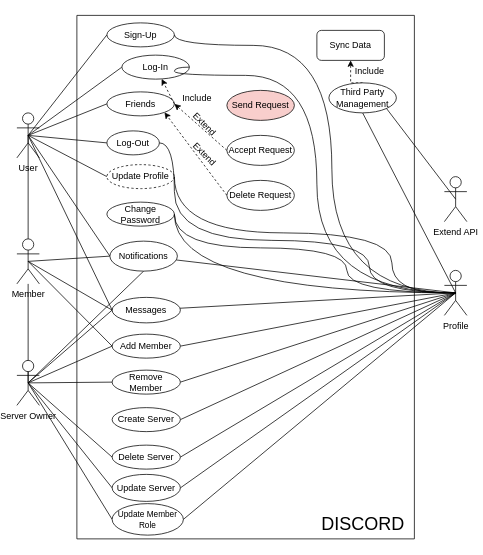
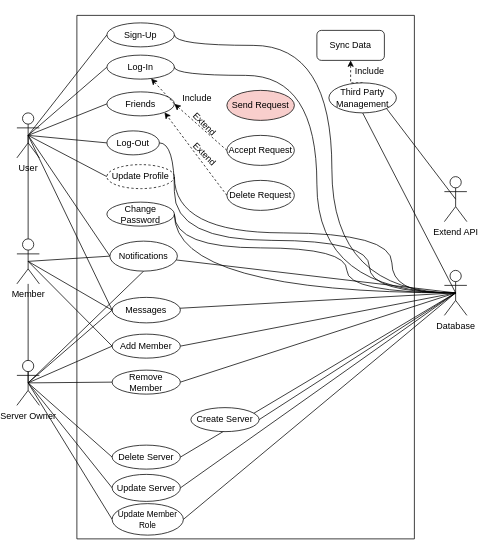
node "Log-In": moved (156, 67) -> (141, 67)
node "Profile": label "Profile" -> "Database"
node "Create Server": moved (146, 420) -> (225, 420)
node "DISCORD": removed
